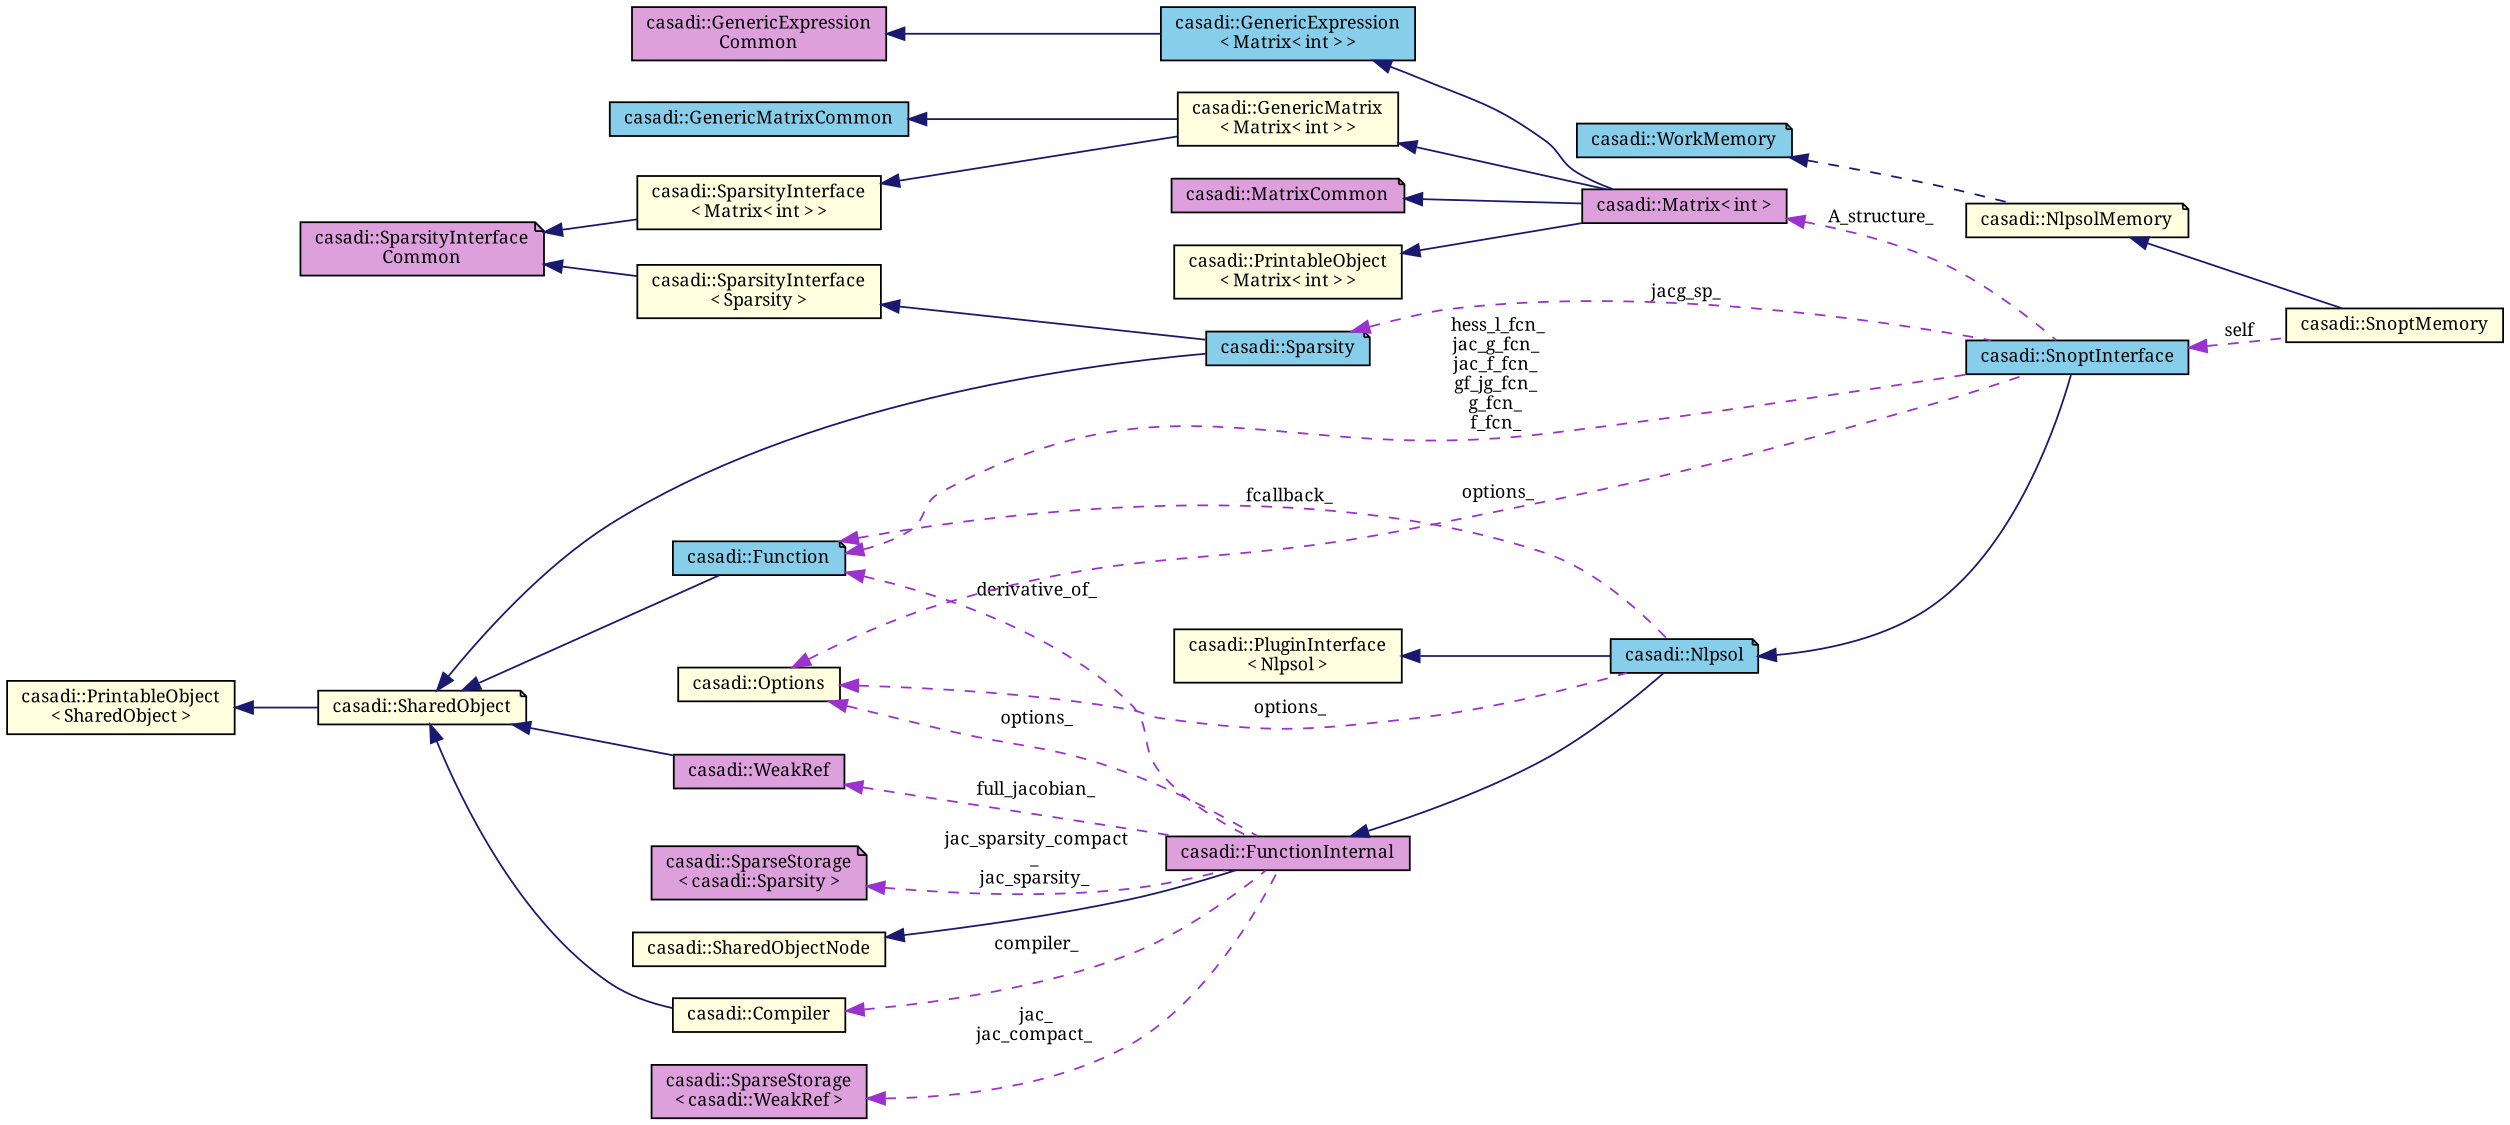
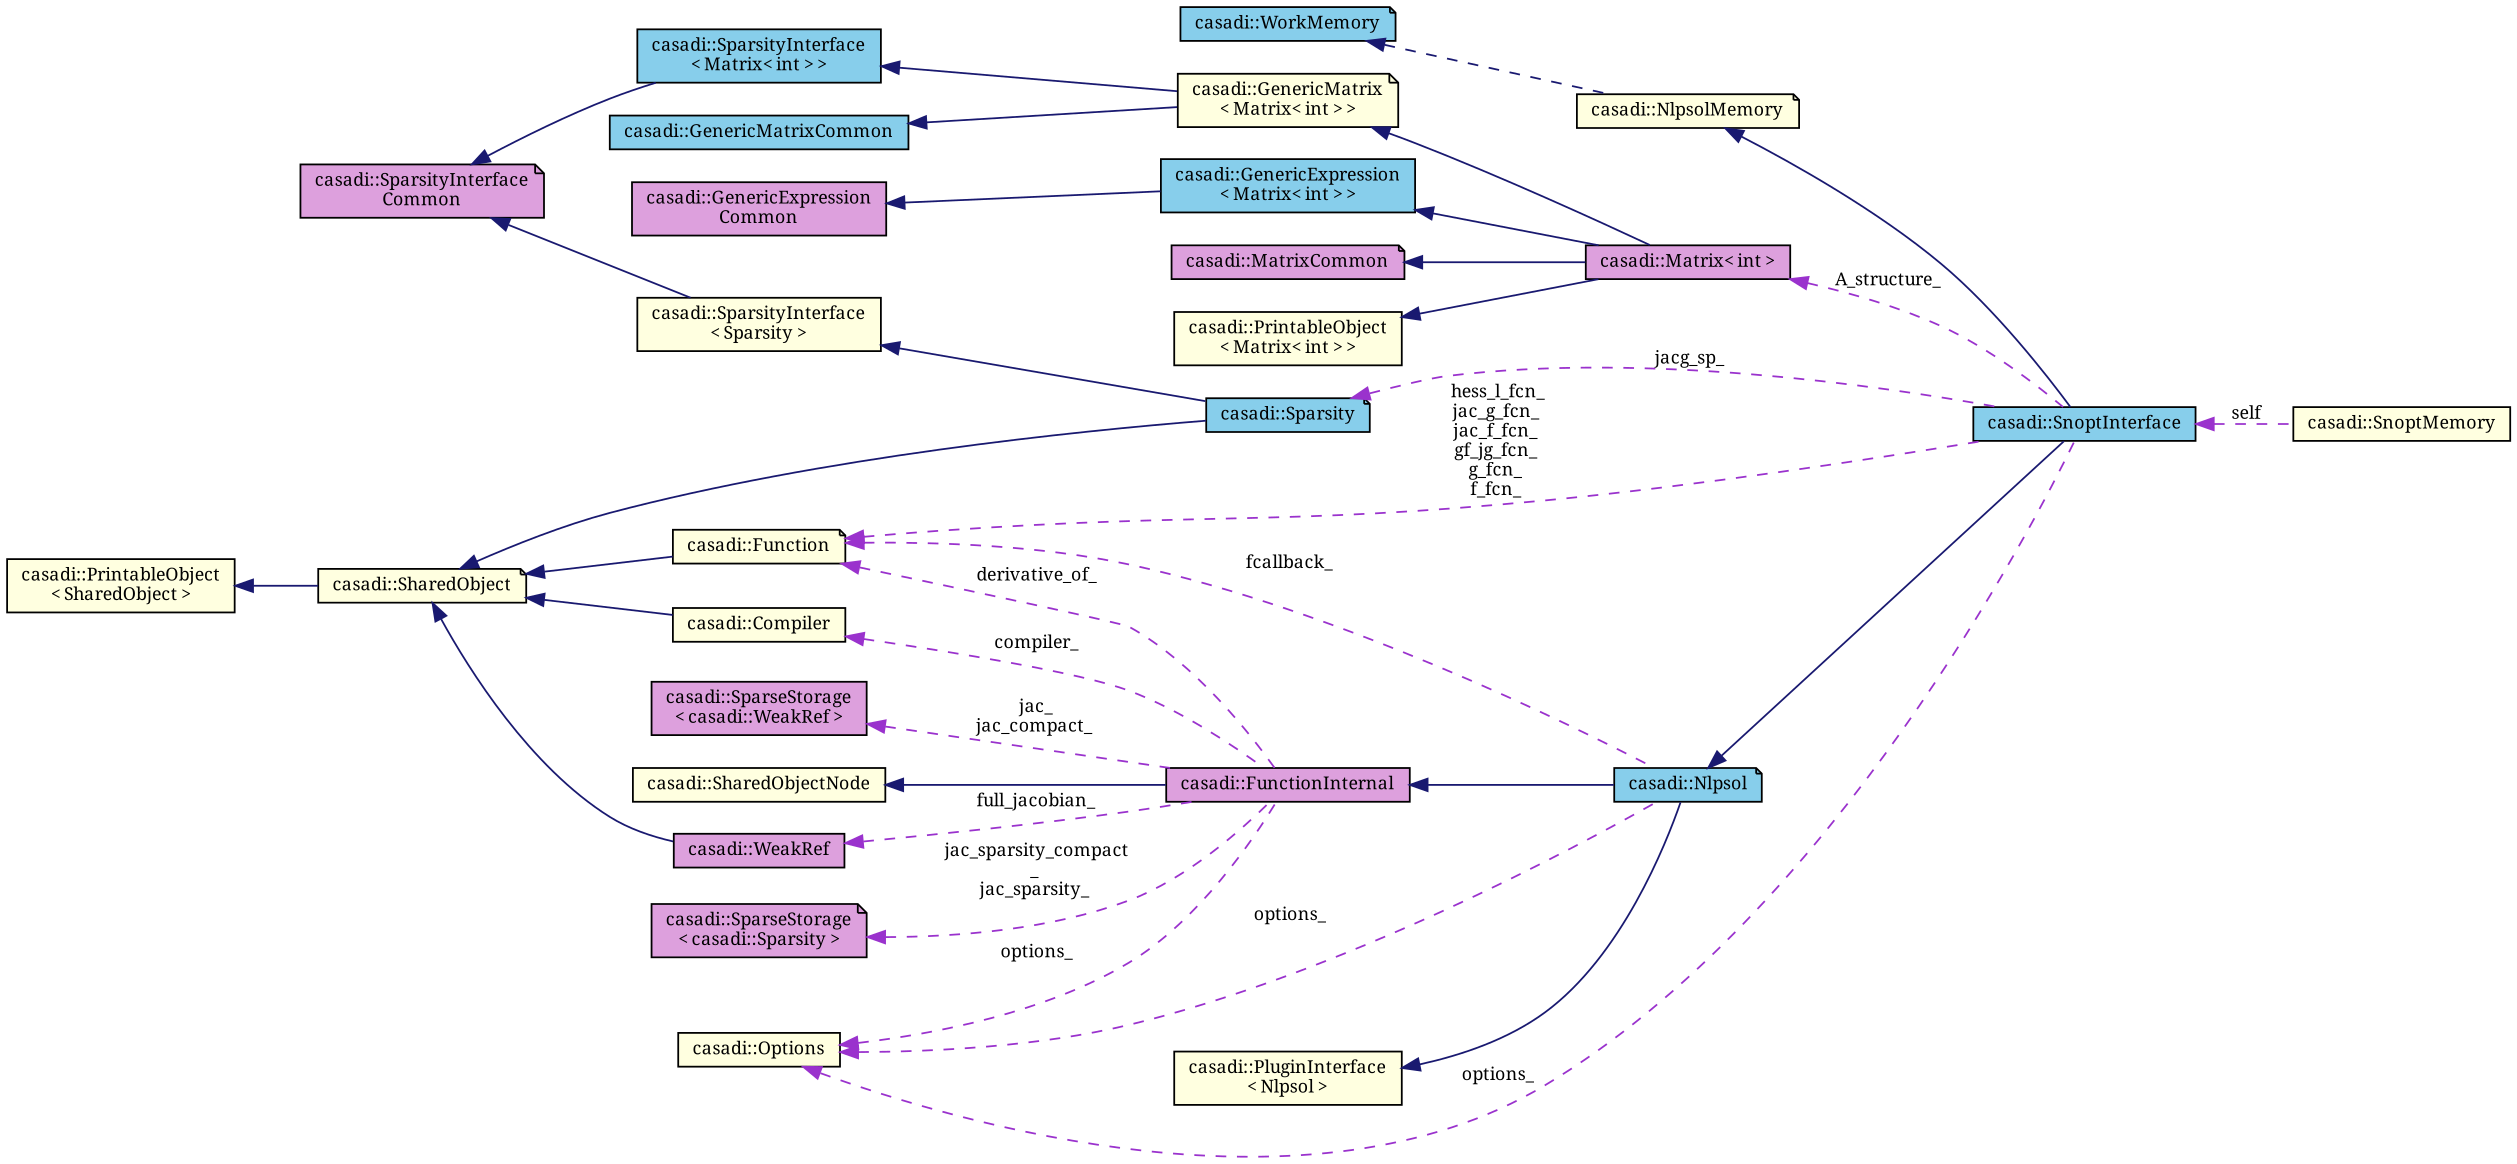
node "casadi::GenericMatrix < Matrix< int > >": shape box -> note
node "casadi::SparsityInterface < Matrix< int > >": fillcolor lightyellow -> skyblue
edge "casadi::SnoptMemory" -> "casadi::NlpsolMemory": now "casadi::SnoptInterface" -> "casadi::NlpsolMemory"
node "casadi::Function": fillcolor skyblue -> lightyellow
